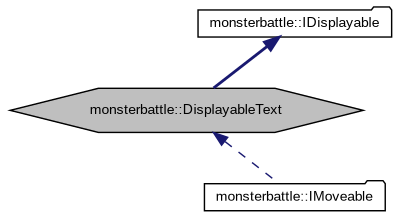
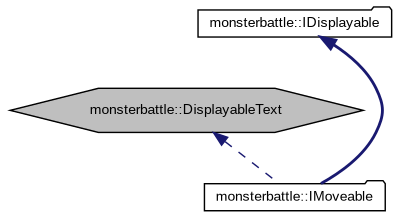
edge "monsterbattle::DisplayableText" -> "monsterbattle::IDisplayable": now "monsterbattle::IMoveable" -> "monsterbattle::IDisplayable"
